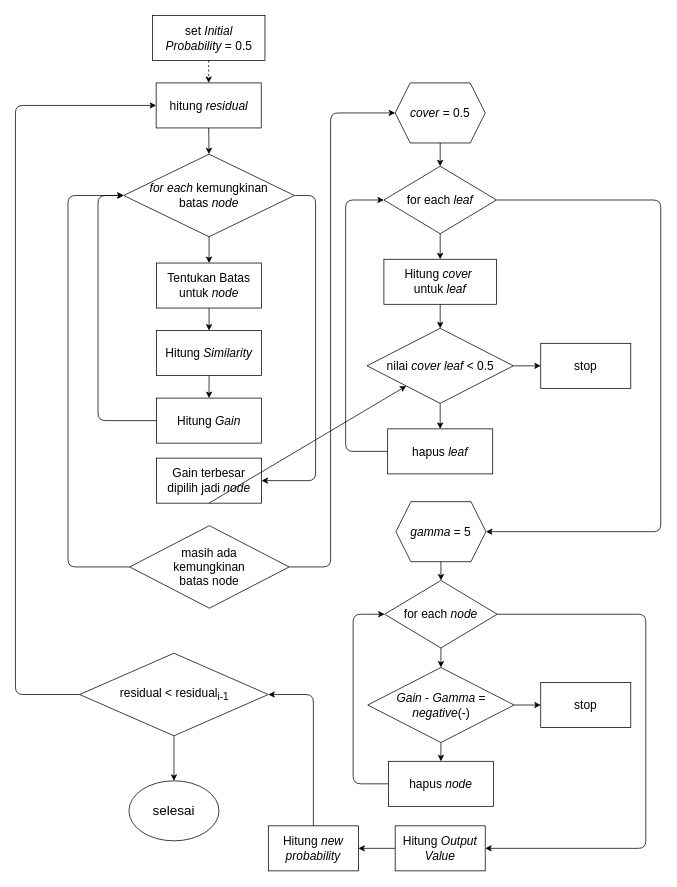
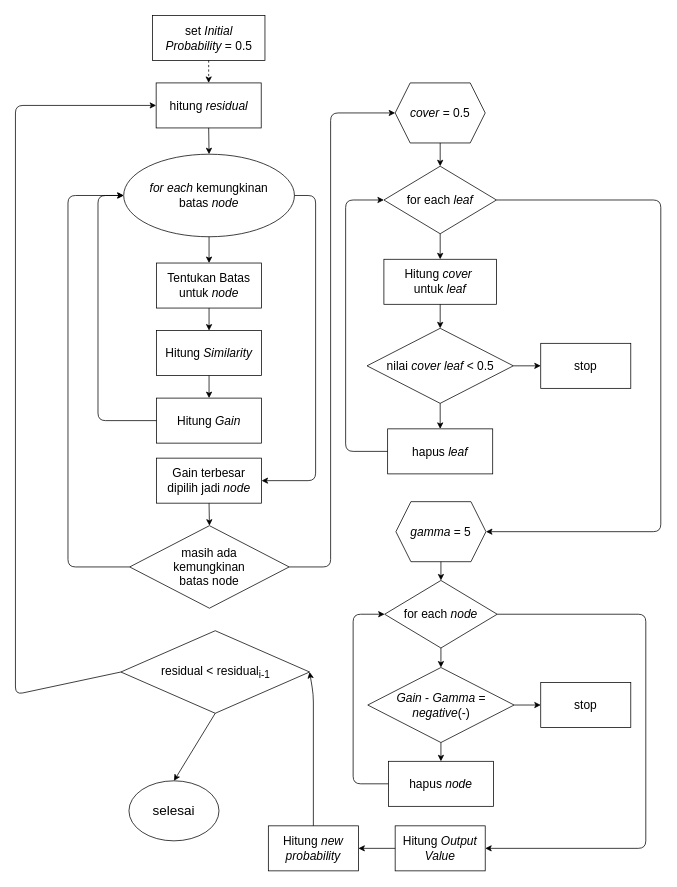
node "for each kemungkinan batas node": shape diamond -> ellipse
edge "Gain terbesar dipilih jadi node" -> "nilai cover leaf < 0.5": now "Gain terbesar dipilih jadi node" -> "masih ada kemungkinan batas node"
node "residual < residuali-1": moved (174, 694) -> (215, 672)
